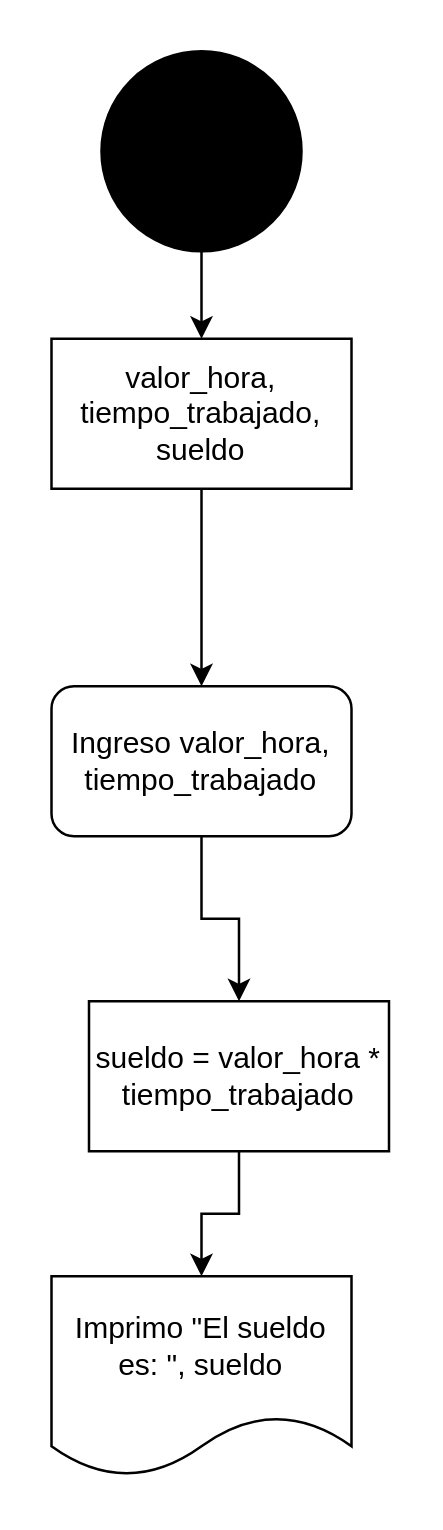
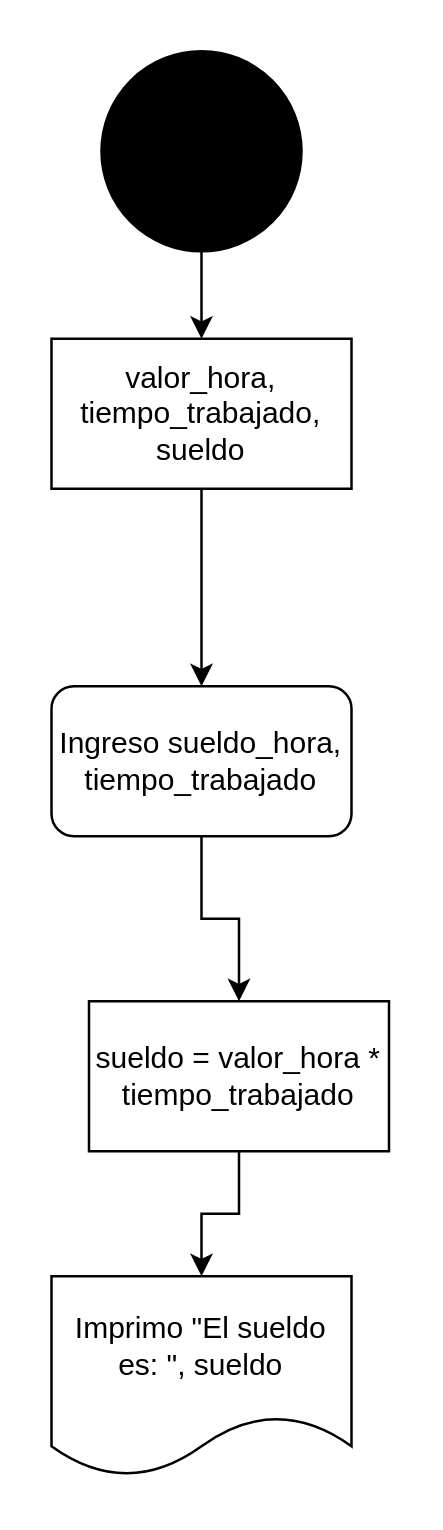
node "Ingreso valor_hora, tiempo_trabajado": label "Ingreso valor_hora, tiempo_trabajado" -> "Ingreso sueldo_hora, tiempo_trabajado"
